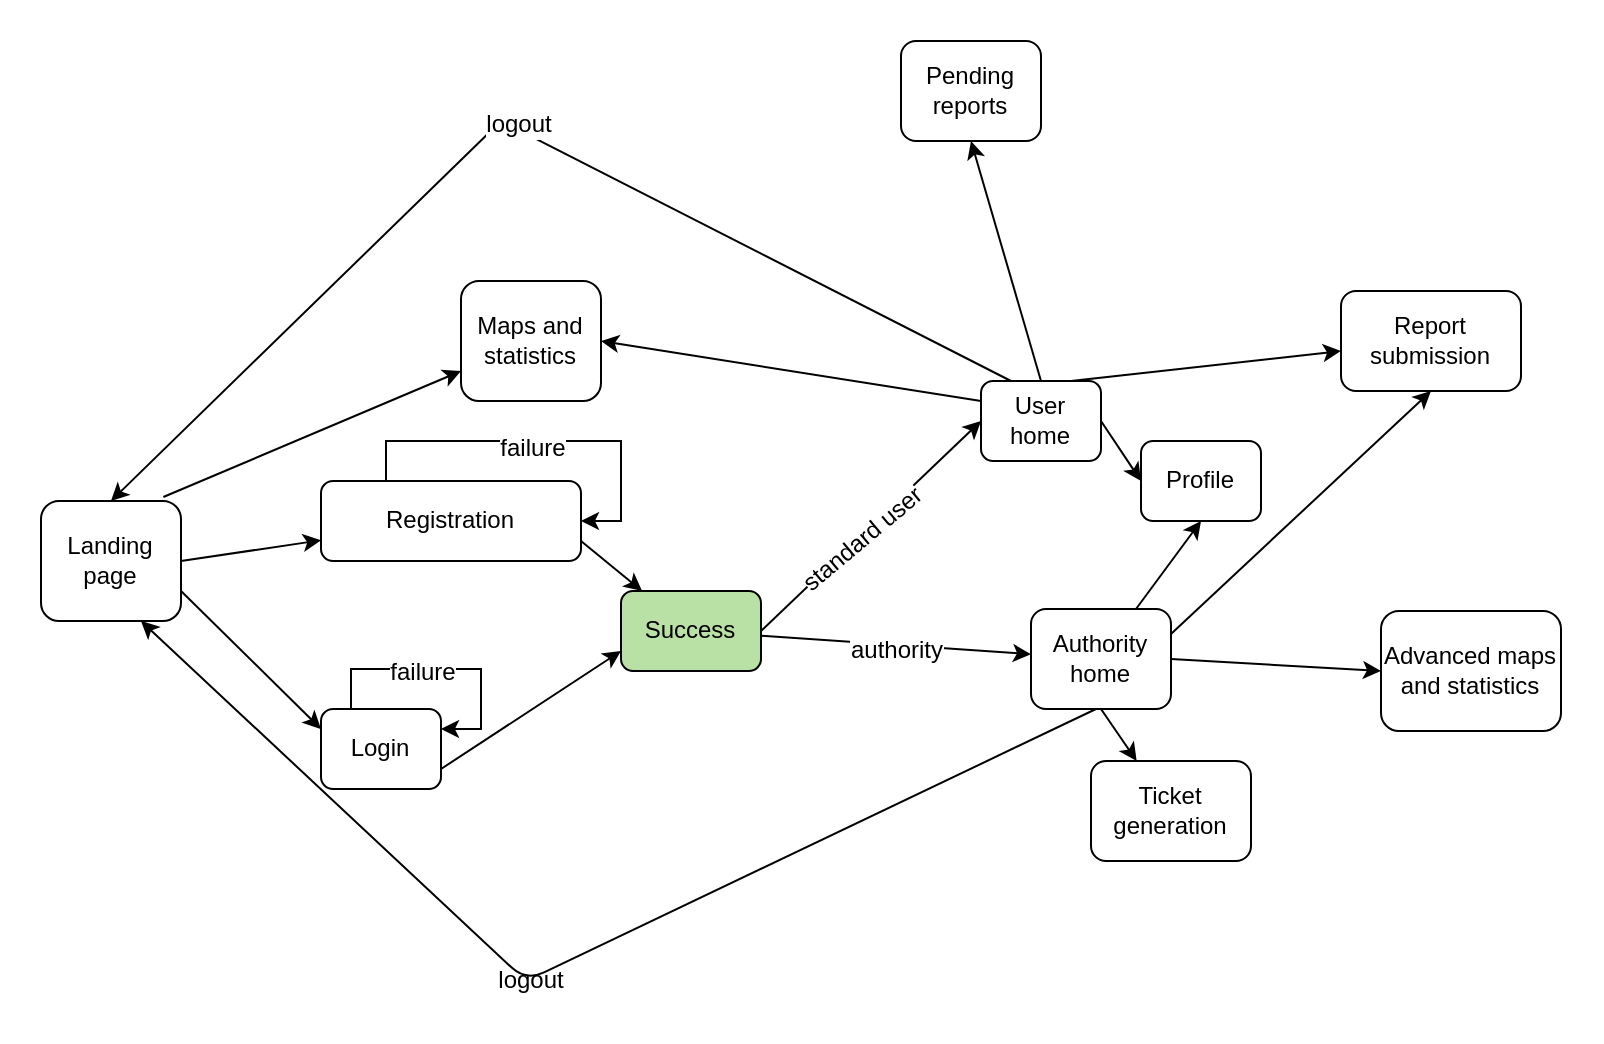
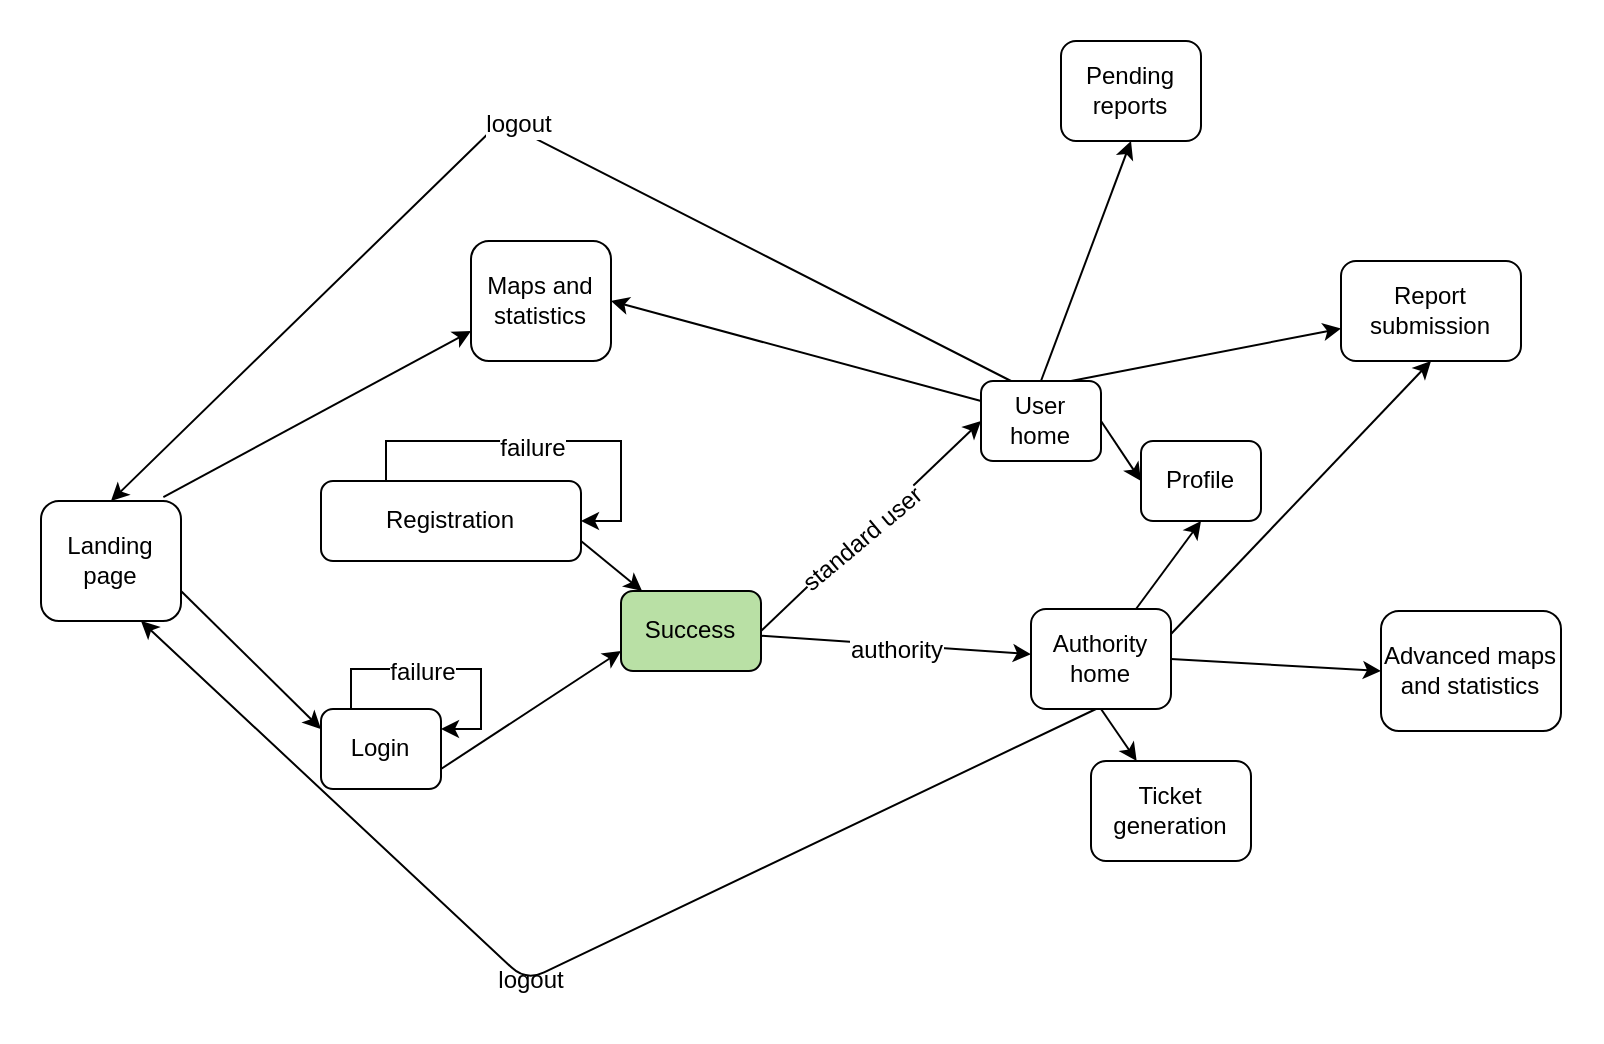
node "Pending reports": moved (971, 91) -> (1131, 91)
node "Maps and statistics": moved (531, 341) -> (541, 301)
node "Report submission": moved (1431, 341) -> (1431, 311)
edge "Landing page" -> "Registration": removed
